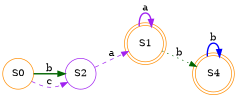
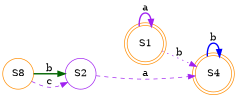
edge "S1" -> "S4": color darkgreen -> purple
edge "S2" -> "S1": now "S2" -> "S4"
node "S0": label "S0" -> "S8"
